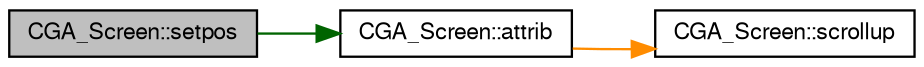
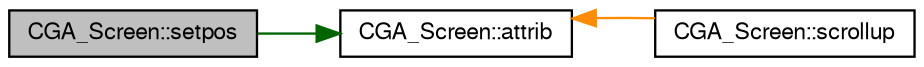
edge "CGA_Screen::attrib" -> "CGA_Screen::scrollup": reversed
